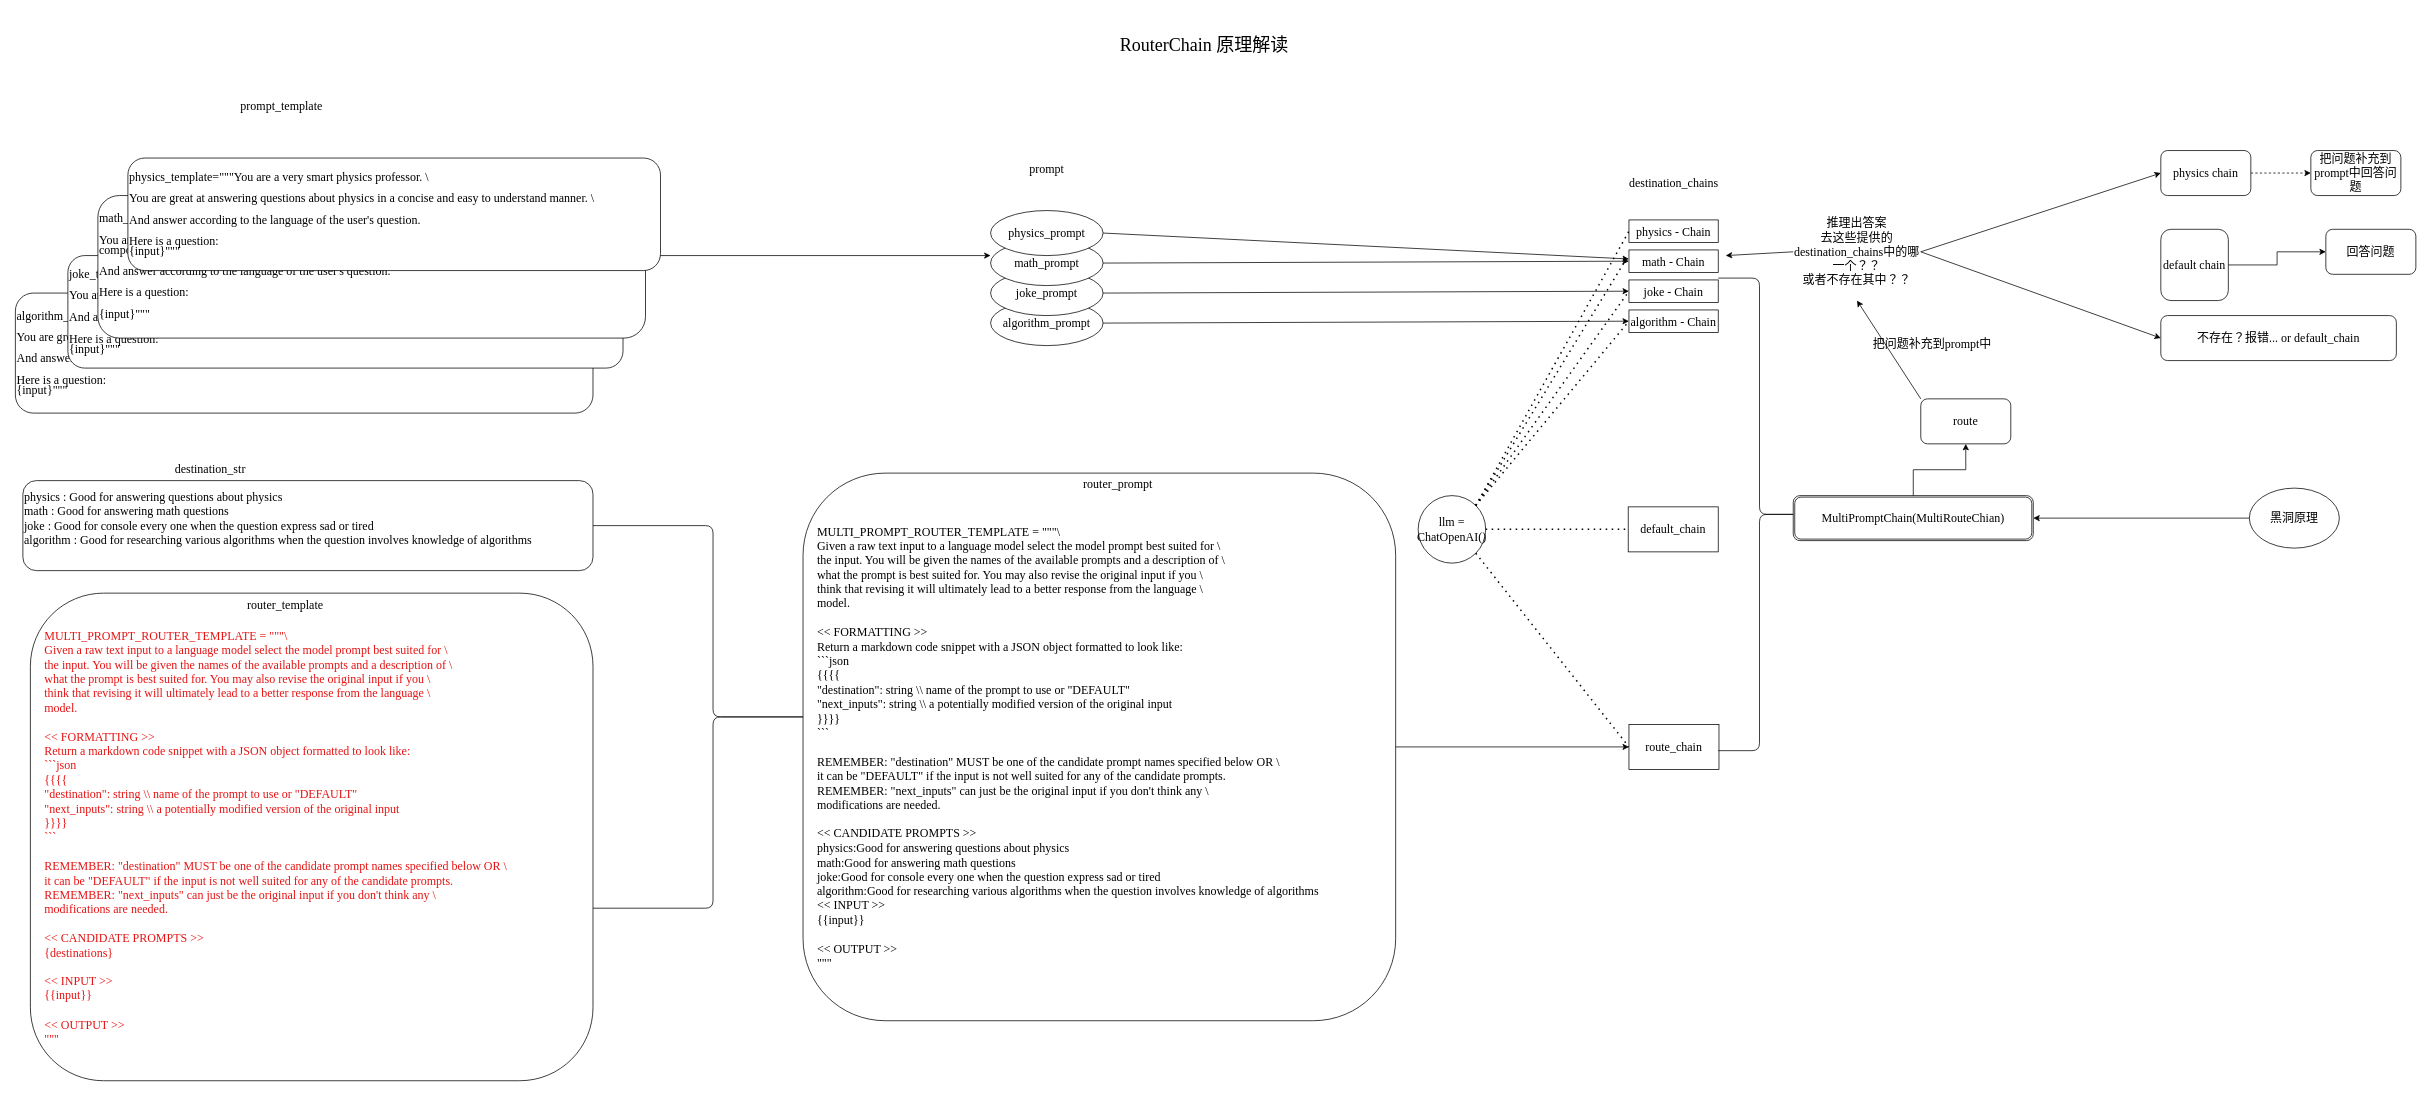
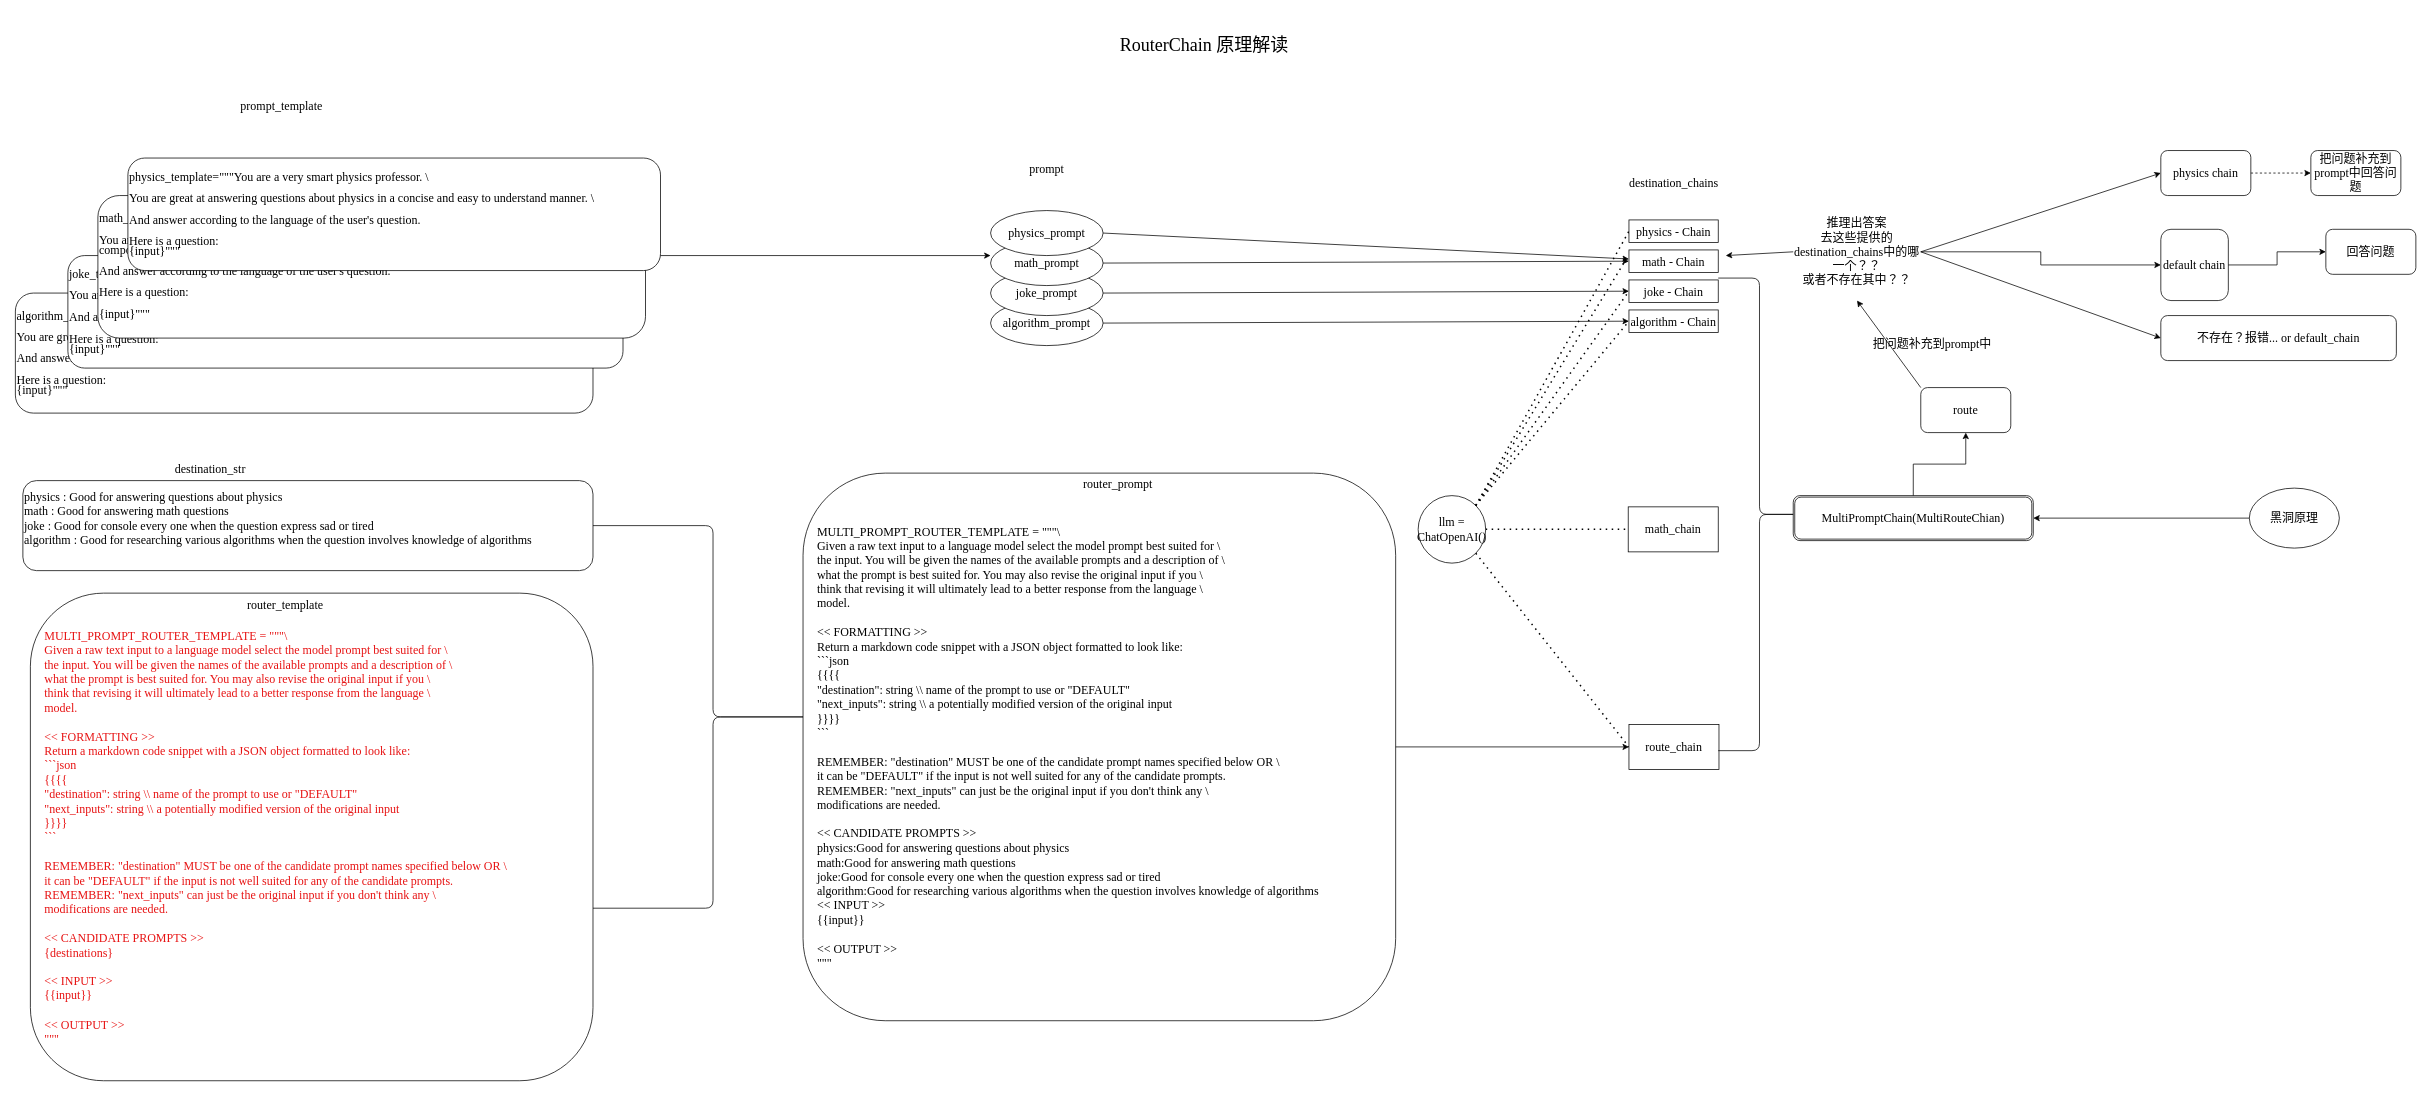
edge "推理出答案 去这些提供的destination_chains中的哪一个？？或者不存在其中？？" -> "default chain": added
node "route": moved (1965, 421) -> (1965, 410)
node "default_chain": label "default_chain" -> "math_chain"
